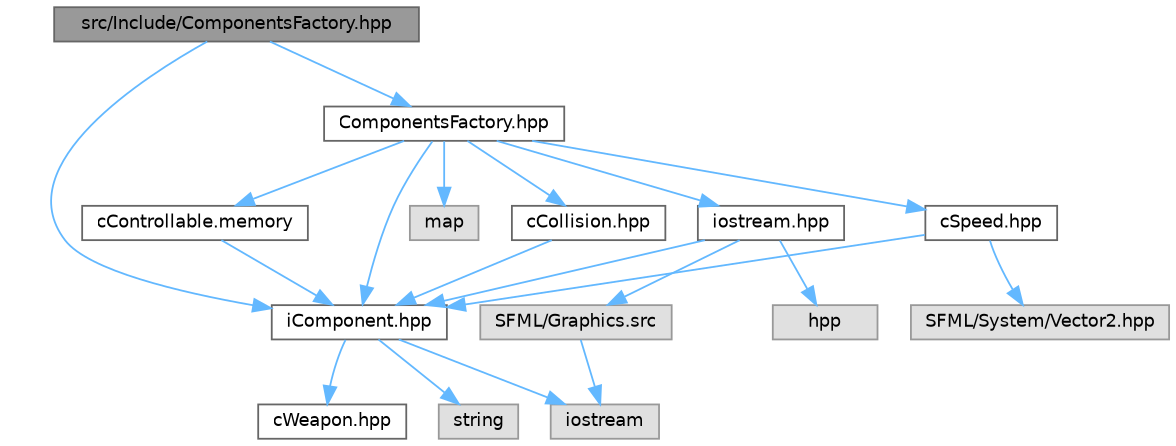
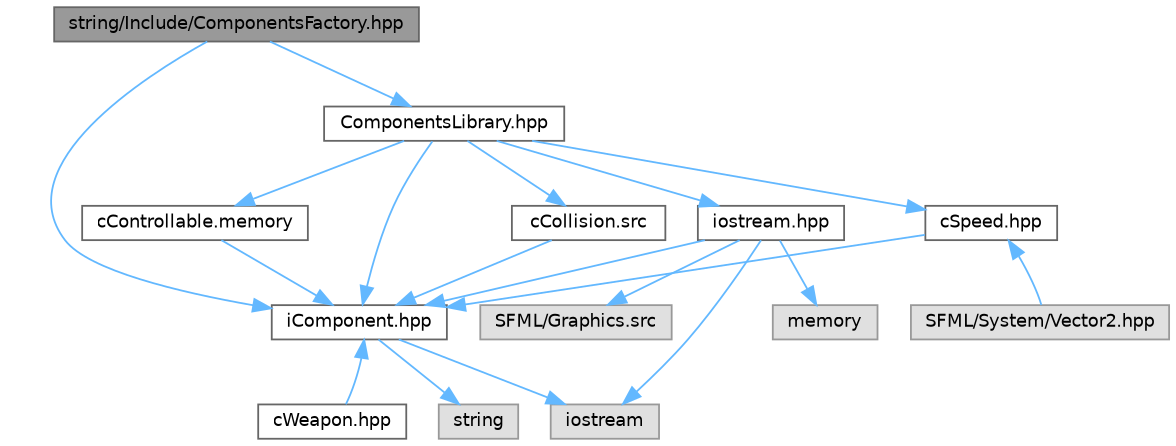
node "src/Include/ComponentsFactory.hpp": label "src/Include/ComponentsFactory.hpp" -> "string/Include/ComponentsFactory.hpp"
node "ComponentsFactory.hpp": label "ComponentsFactory.hpp" -> "ComponentsLibrary.hpp"
node "map": removed
node "cCollision.hpp": label "cCollision.hpp" -> "cCollision.src"
edge "cSpeed.hpp" -> "SFML/System/Vector2.hpp": reversed
node "hpp": label "hpp" -> "memory"
edge "iComponent.hpp" -> "cWeapon.hpp": reversed
edge "SFML/Graphics.src" -> "iostream": now "iostream.hpp" -> "iostream"
